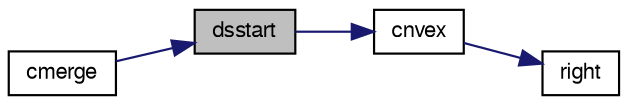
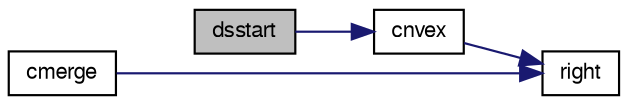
edge "cmerge" -> "dsstart": now "cmerge" -> "right"
